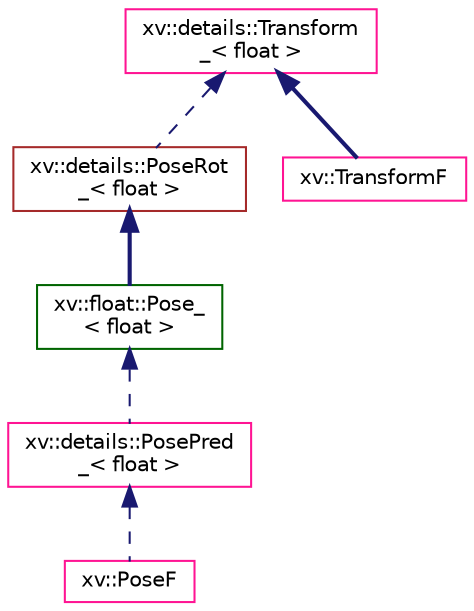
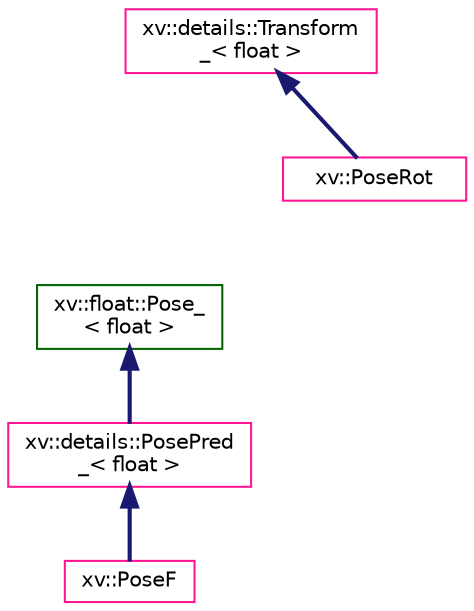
node "xv::details::PoseRot _< float >": removed
node "xv::TransformF": label "xv::TransformF" -> "xv::PoseRot"
edge "xv::details::PosePred _< float >" -> "xv::float::Pose_ < float >": style dashed -> bold
edge "xv::PoseF" -> "xv::details::PosePred _< float >": style dashed -> bold
